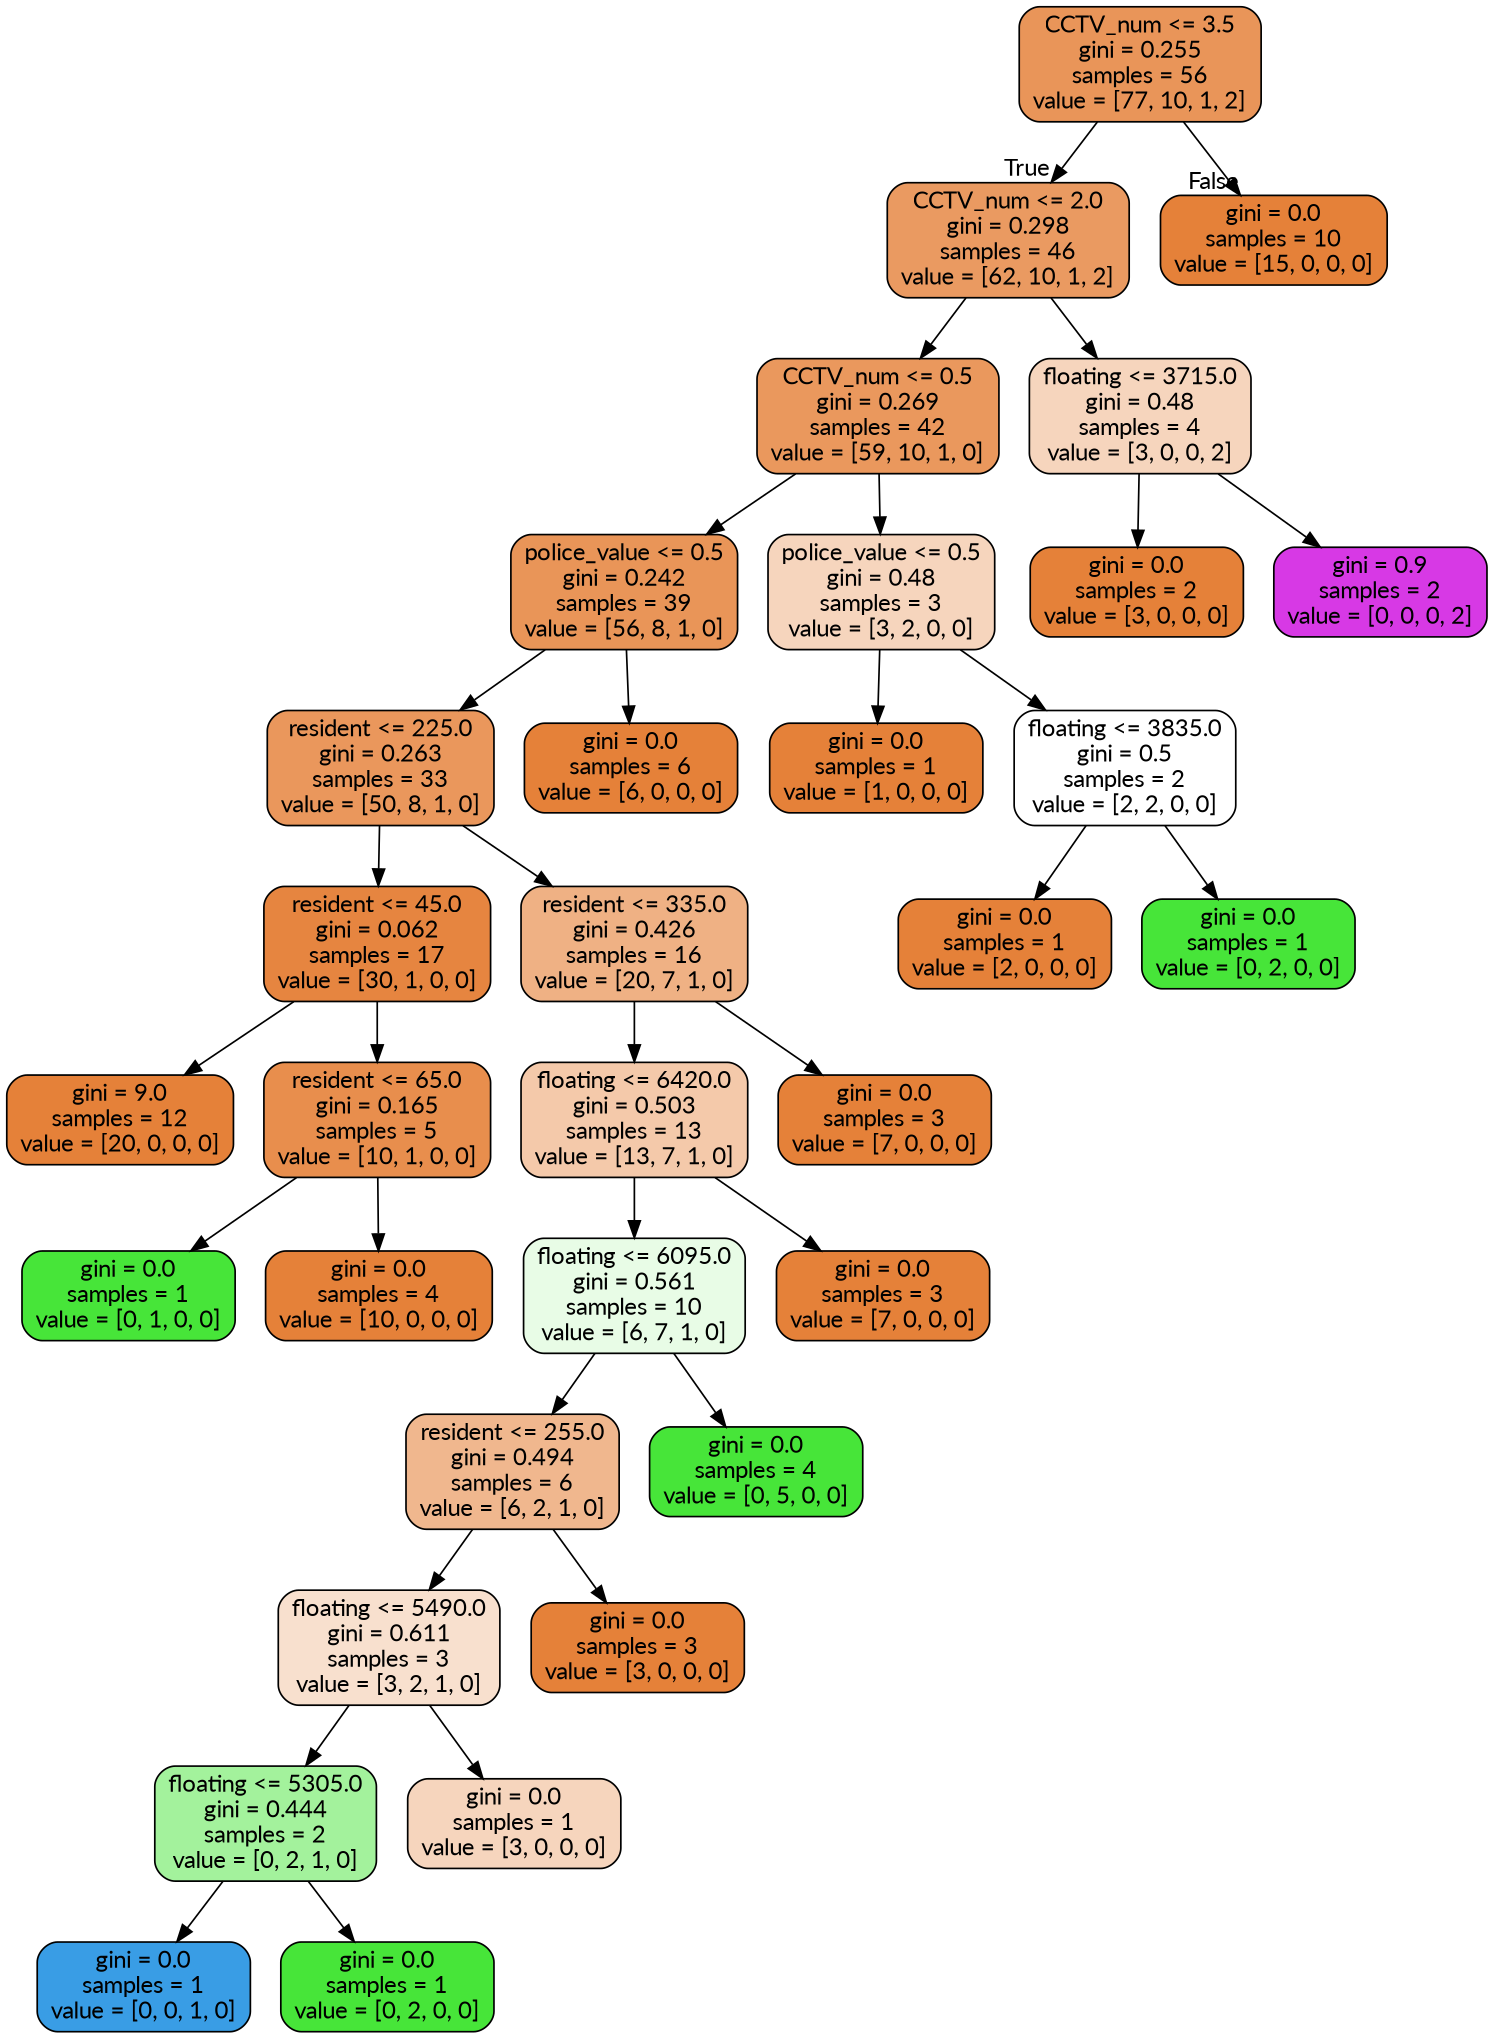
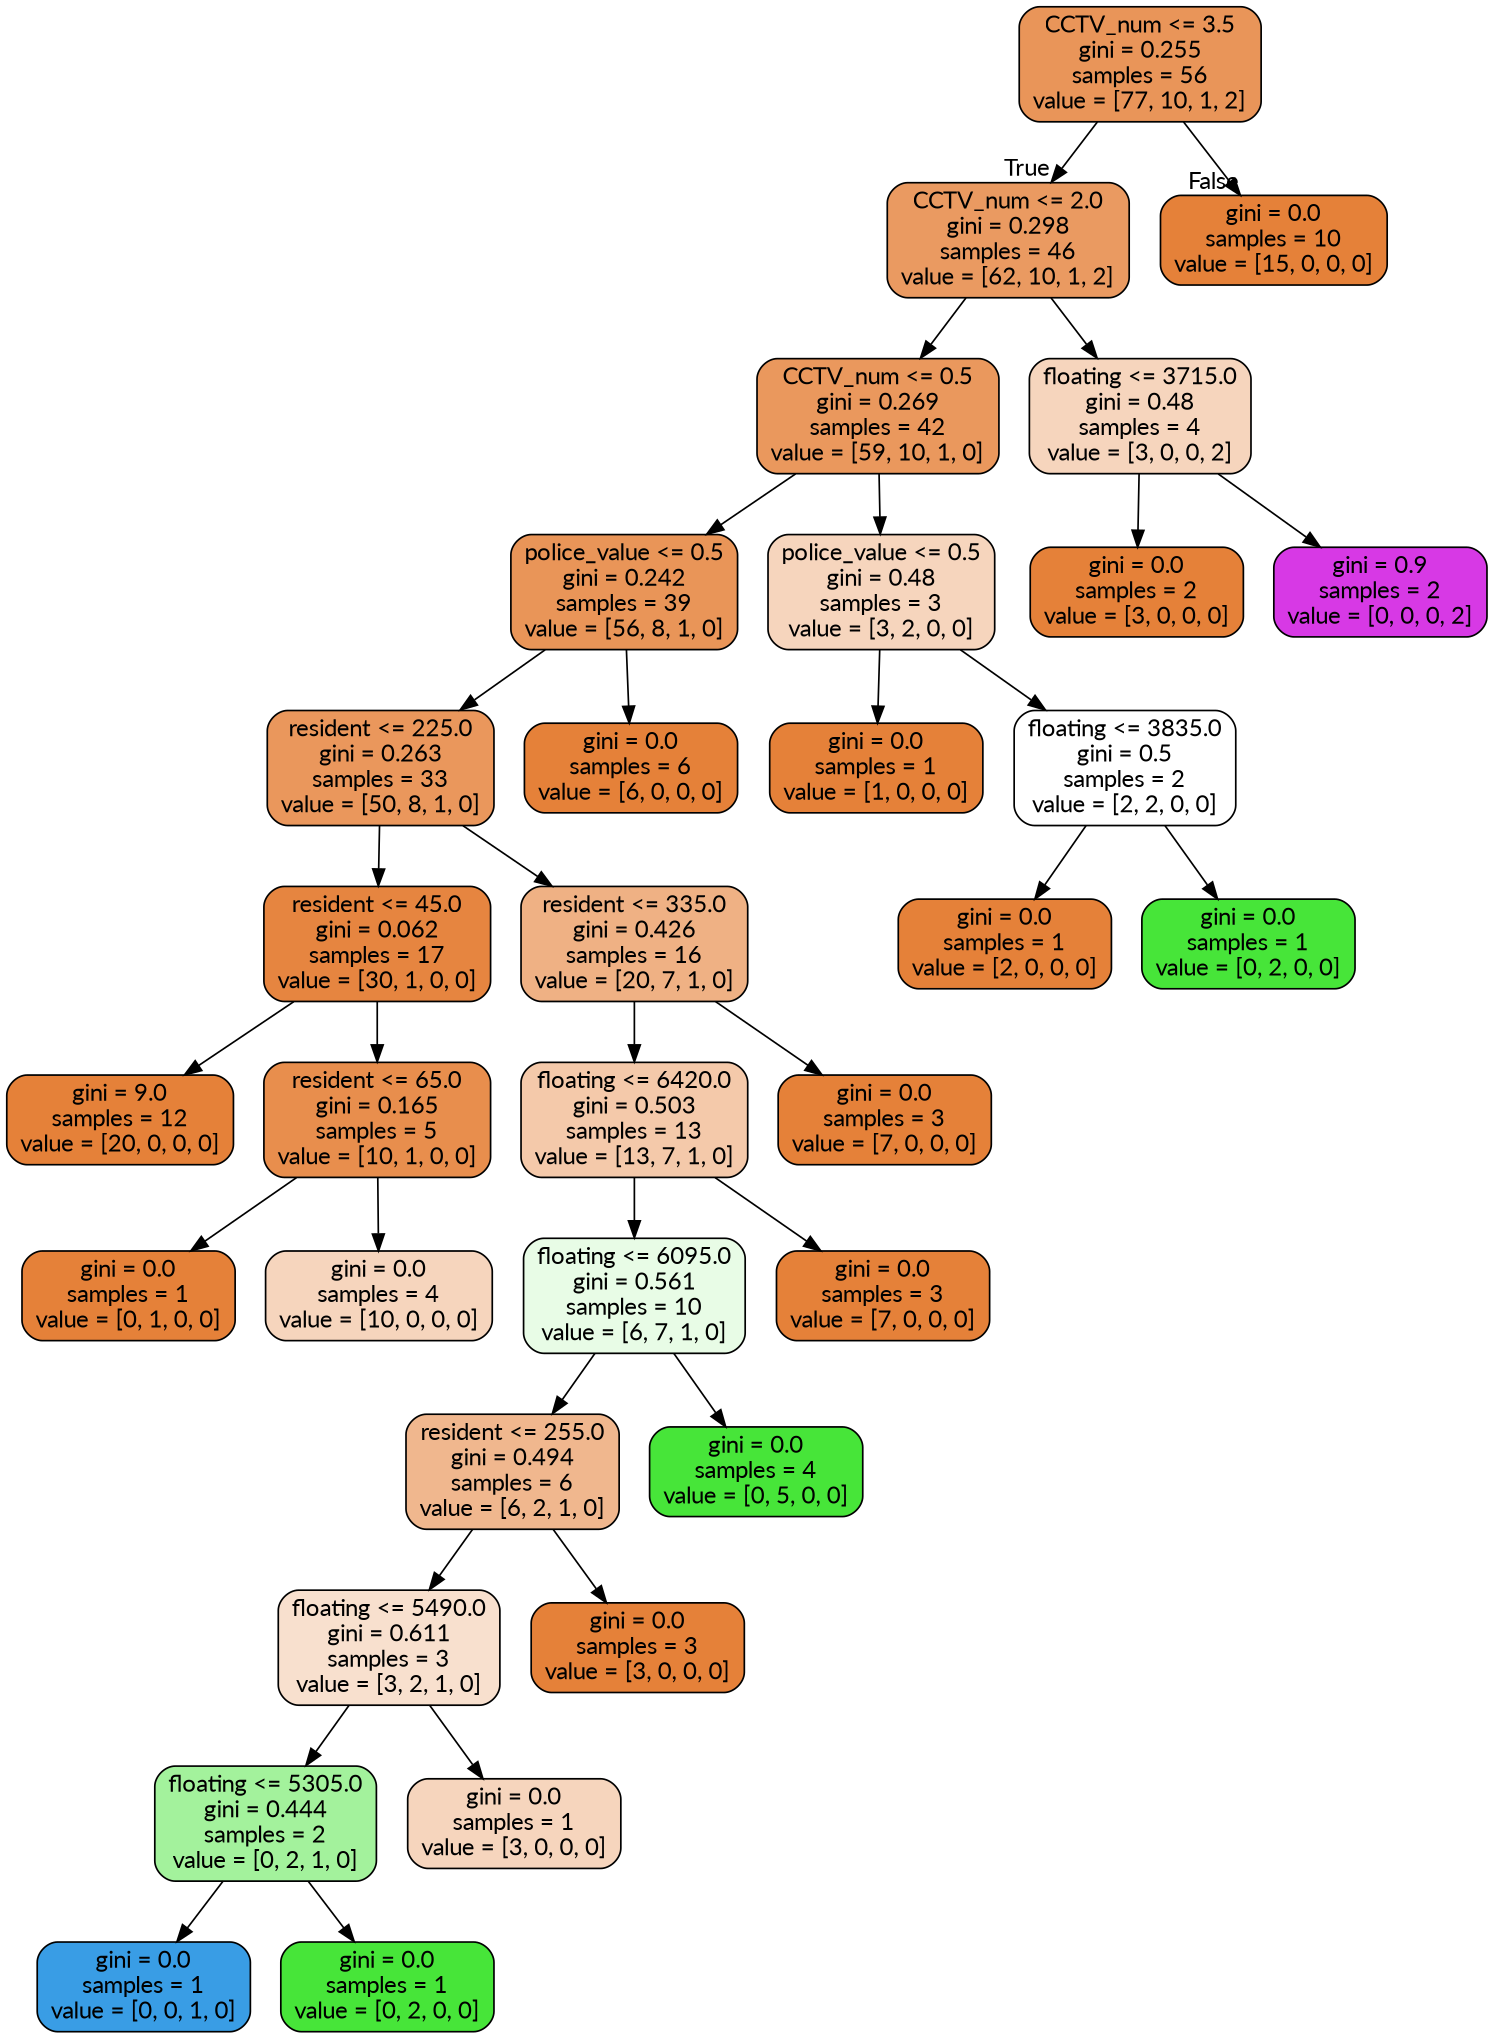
node "gini = 0.0 samples = 1 value = [0, 1, 0, 0]": fillcolor #47e539 -> #e58139
node "gini = 0.0 samples = 4 value = [10, 0, 0, 0]": fillcolor #e58139 -> #f6d5bd
